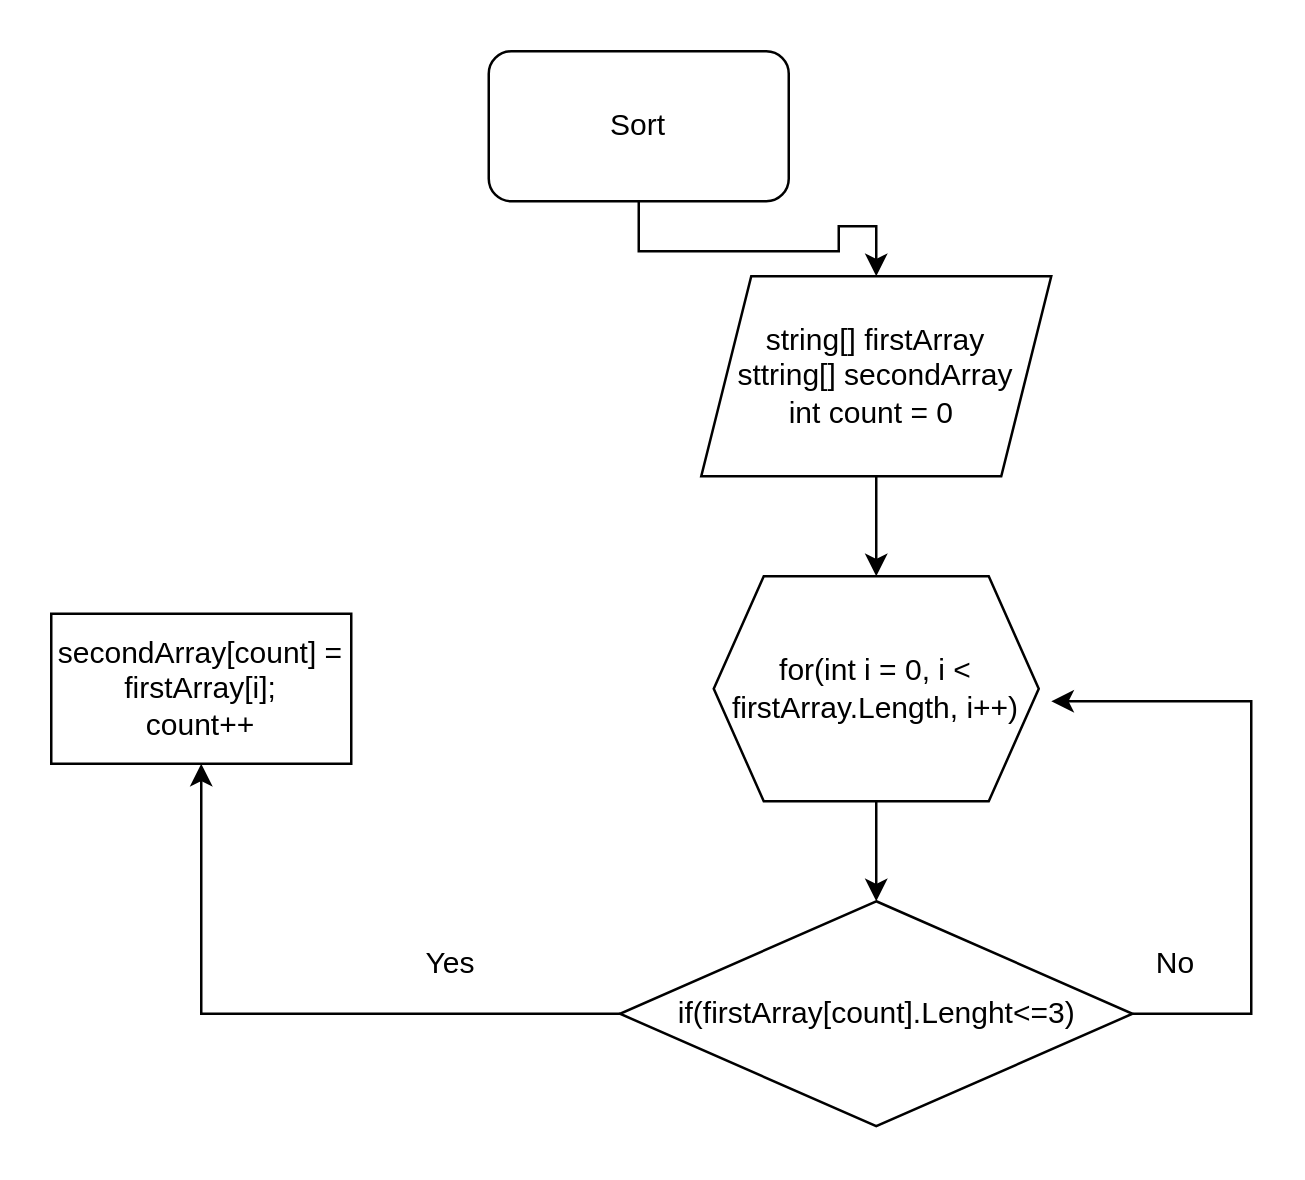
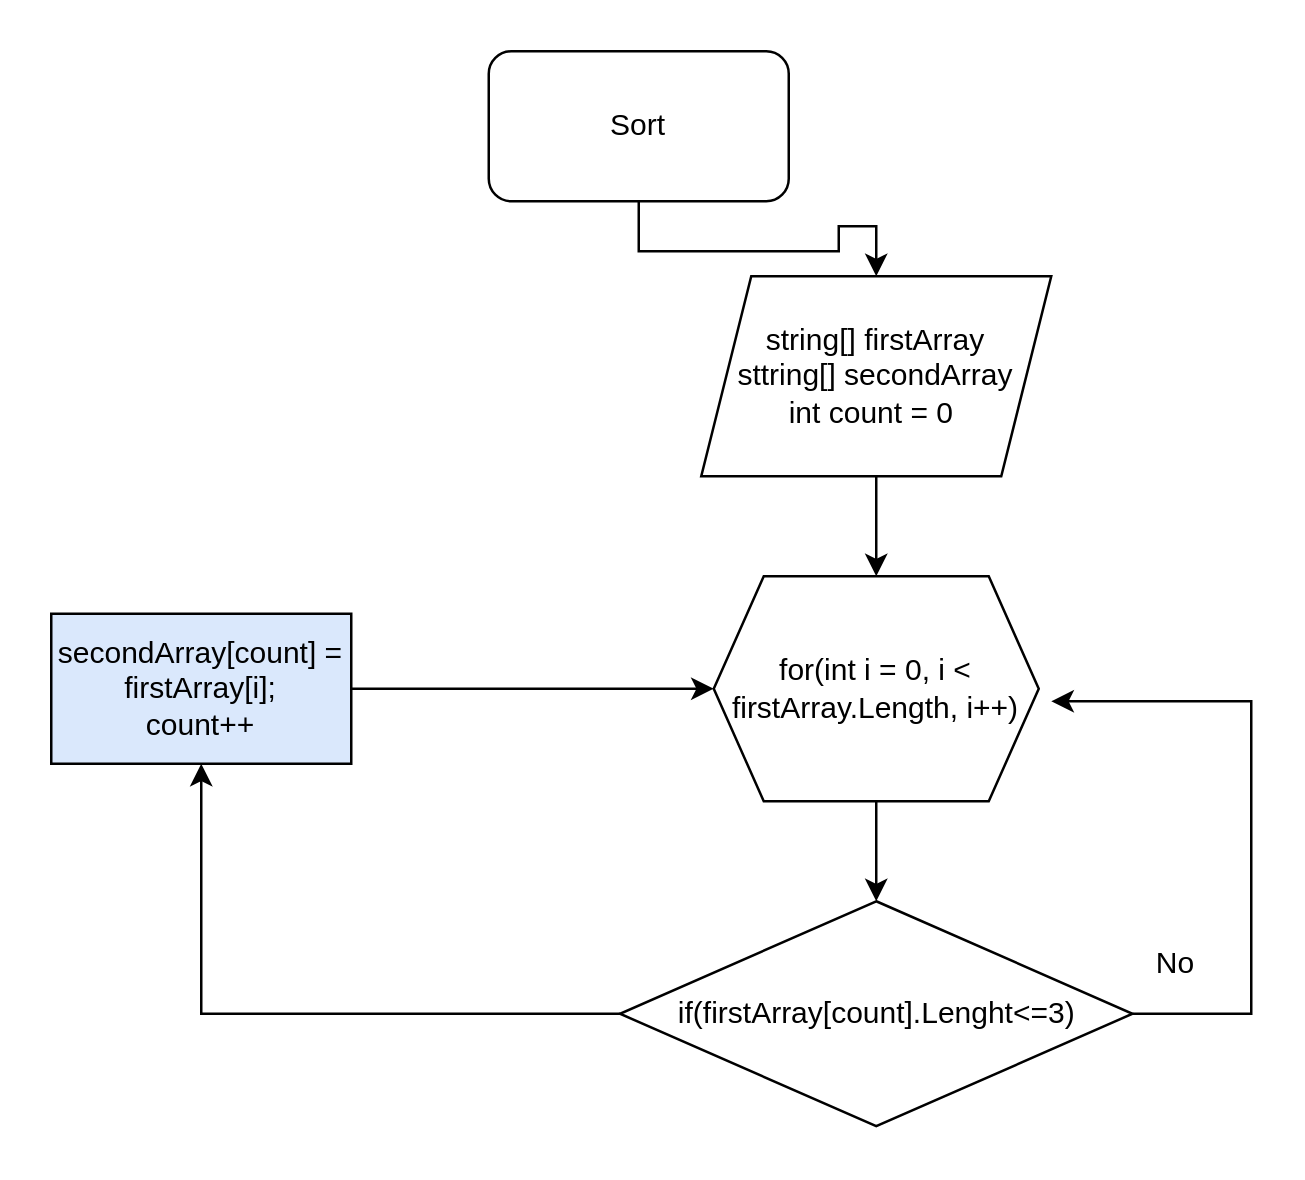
node "secondArray[count] = firstArray[i]; count++": fillcolor #ffffff -> #dae8fc
edge "secondArray[count] = firstArray[i]; count++" -> "for(int i = 0, i < firstArray.Length, i++)": added
node "Yes": removed
